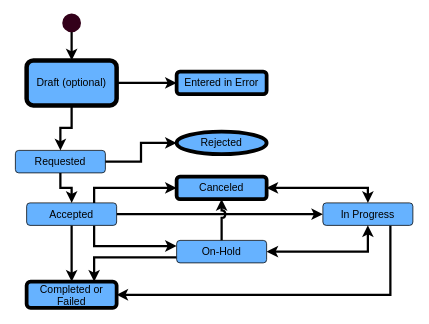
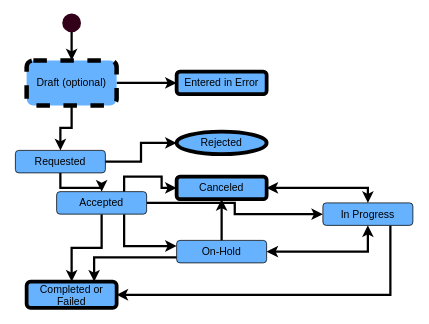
node "Draft (optional)": style solid -> dashed
node "Accepted": moved (72, 214) -> (102, 203)
